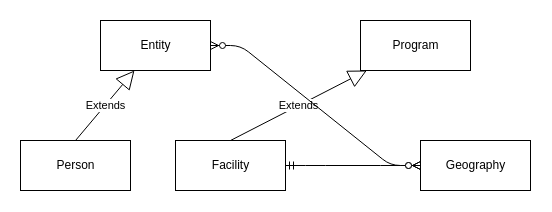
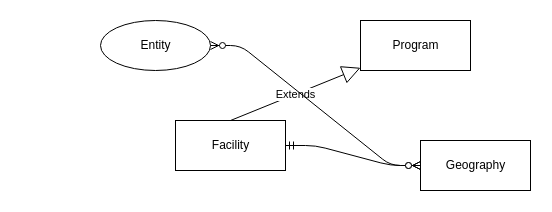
node "Entity": shape rectangle -> ellipse
edge "Person" -> "Entity": removed, label "Extends"
node "Person": removed
node "Facility": moved (231, 166) -> (231, 146)
